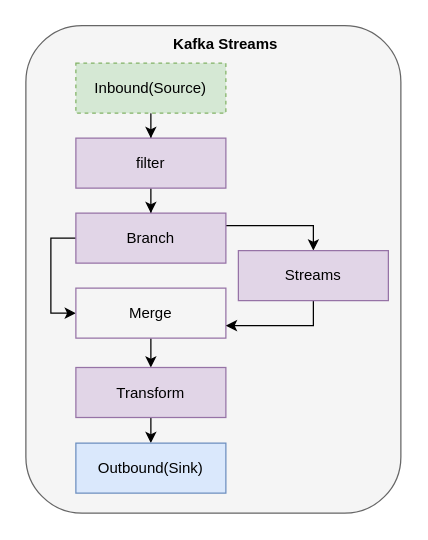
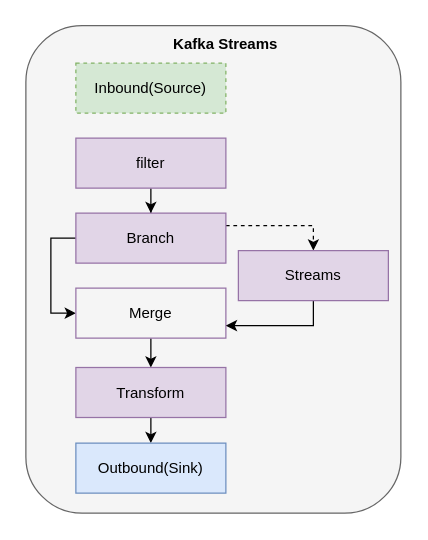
edge "Inbound(Source)" -> "filter": removed
edge "Branch" -> "Streams": style solid -> dashed
